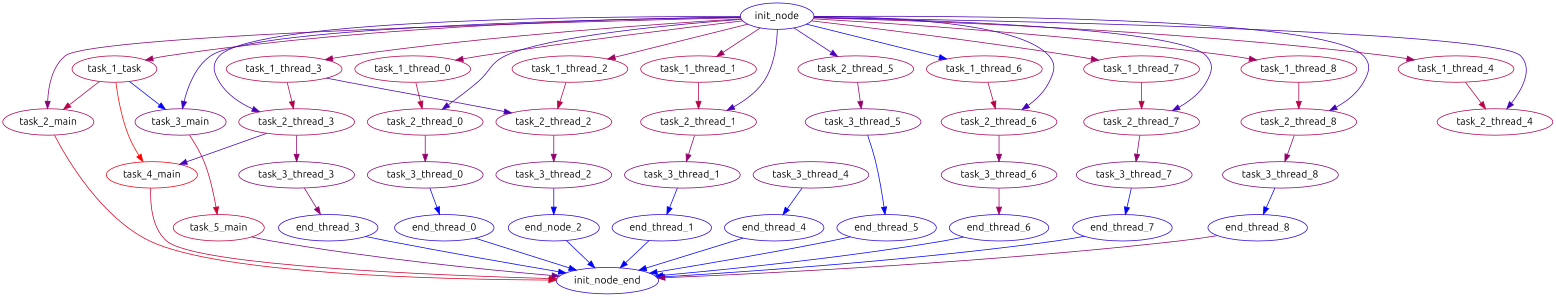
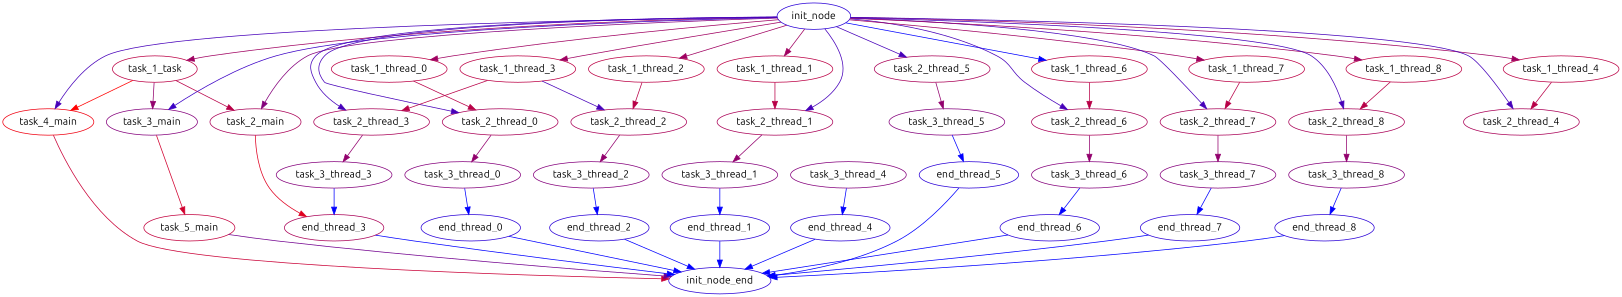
edge "task_1_task" -> "task_3_main": color #0000ff -> #92006d
edge "task_2_thread_3" -> "task_4_main": now "init_node" -> "task_4_main"
edge "task_3_thread_3" -> "end_thread_3": color #92006d -> #0000ff
edge "task_3_thread_6" -> "end_thread_6": color #9f0060 -> #0000ff
node "end_thread_3": color #2900d6 -> #a90056
node "end_node_2": label "end_node_2" -> "end_thread_2"
edge "task_2_main" -> "init_node_end": now "task_2_main" -> "end_thread_3"
edge "end_thread_8" -> "init_node_end": color #92006d -> #0000ff
